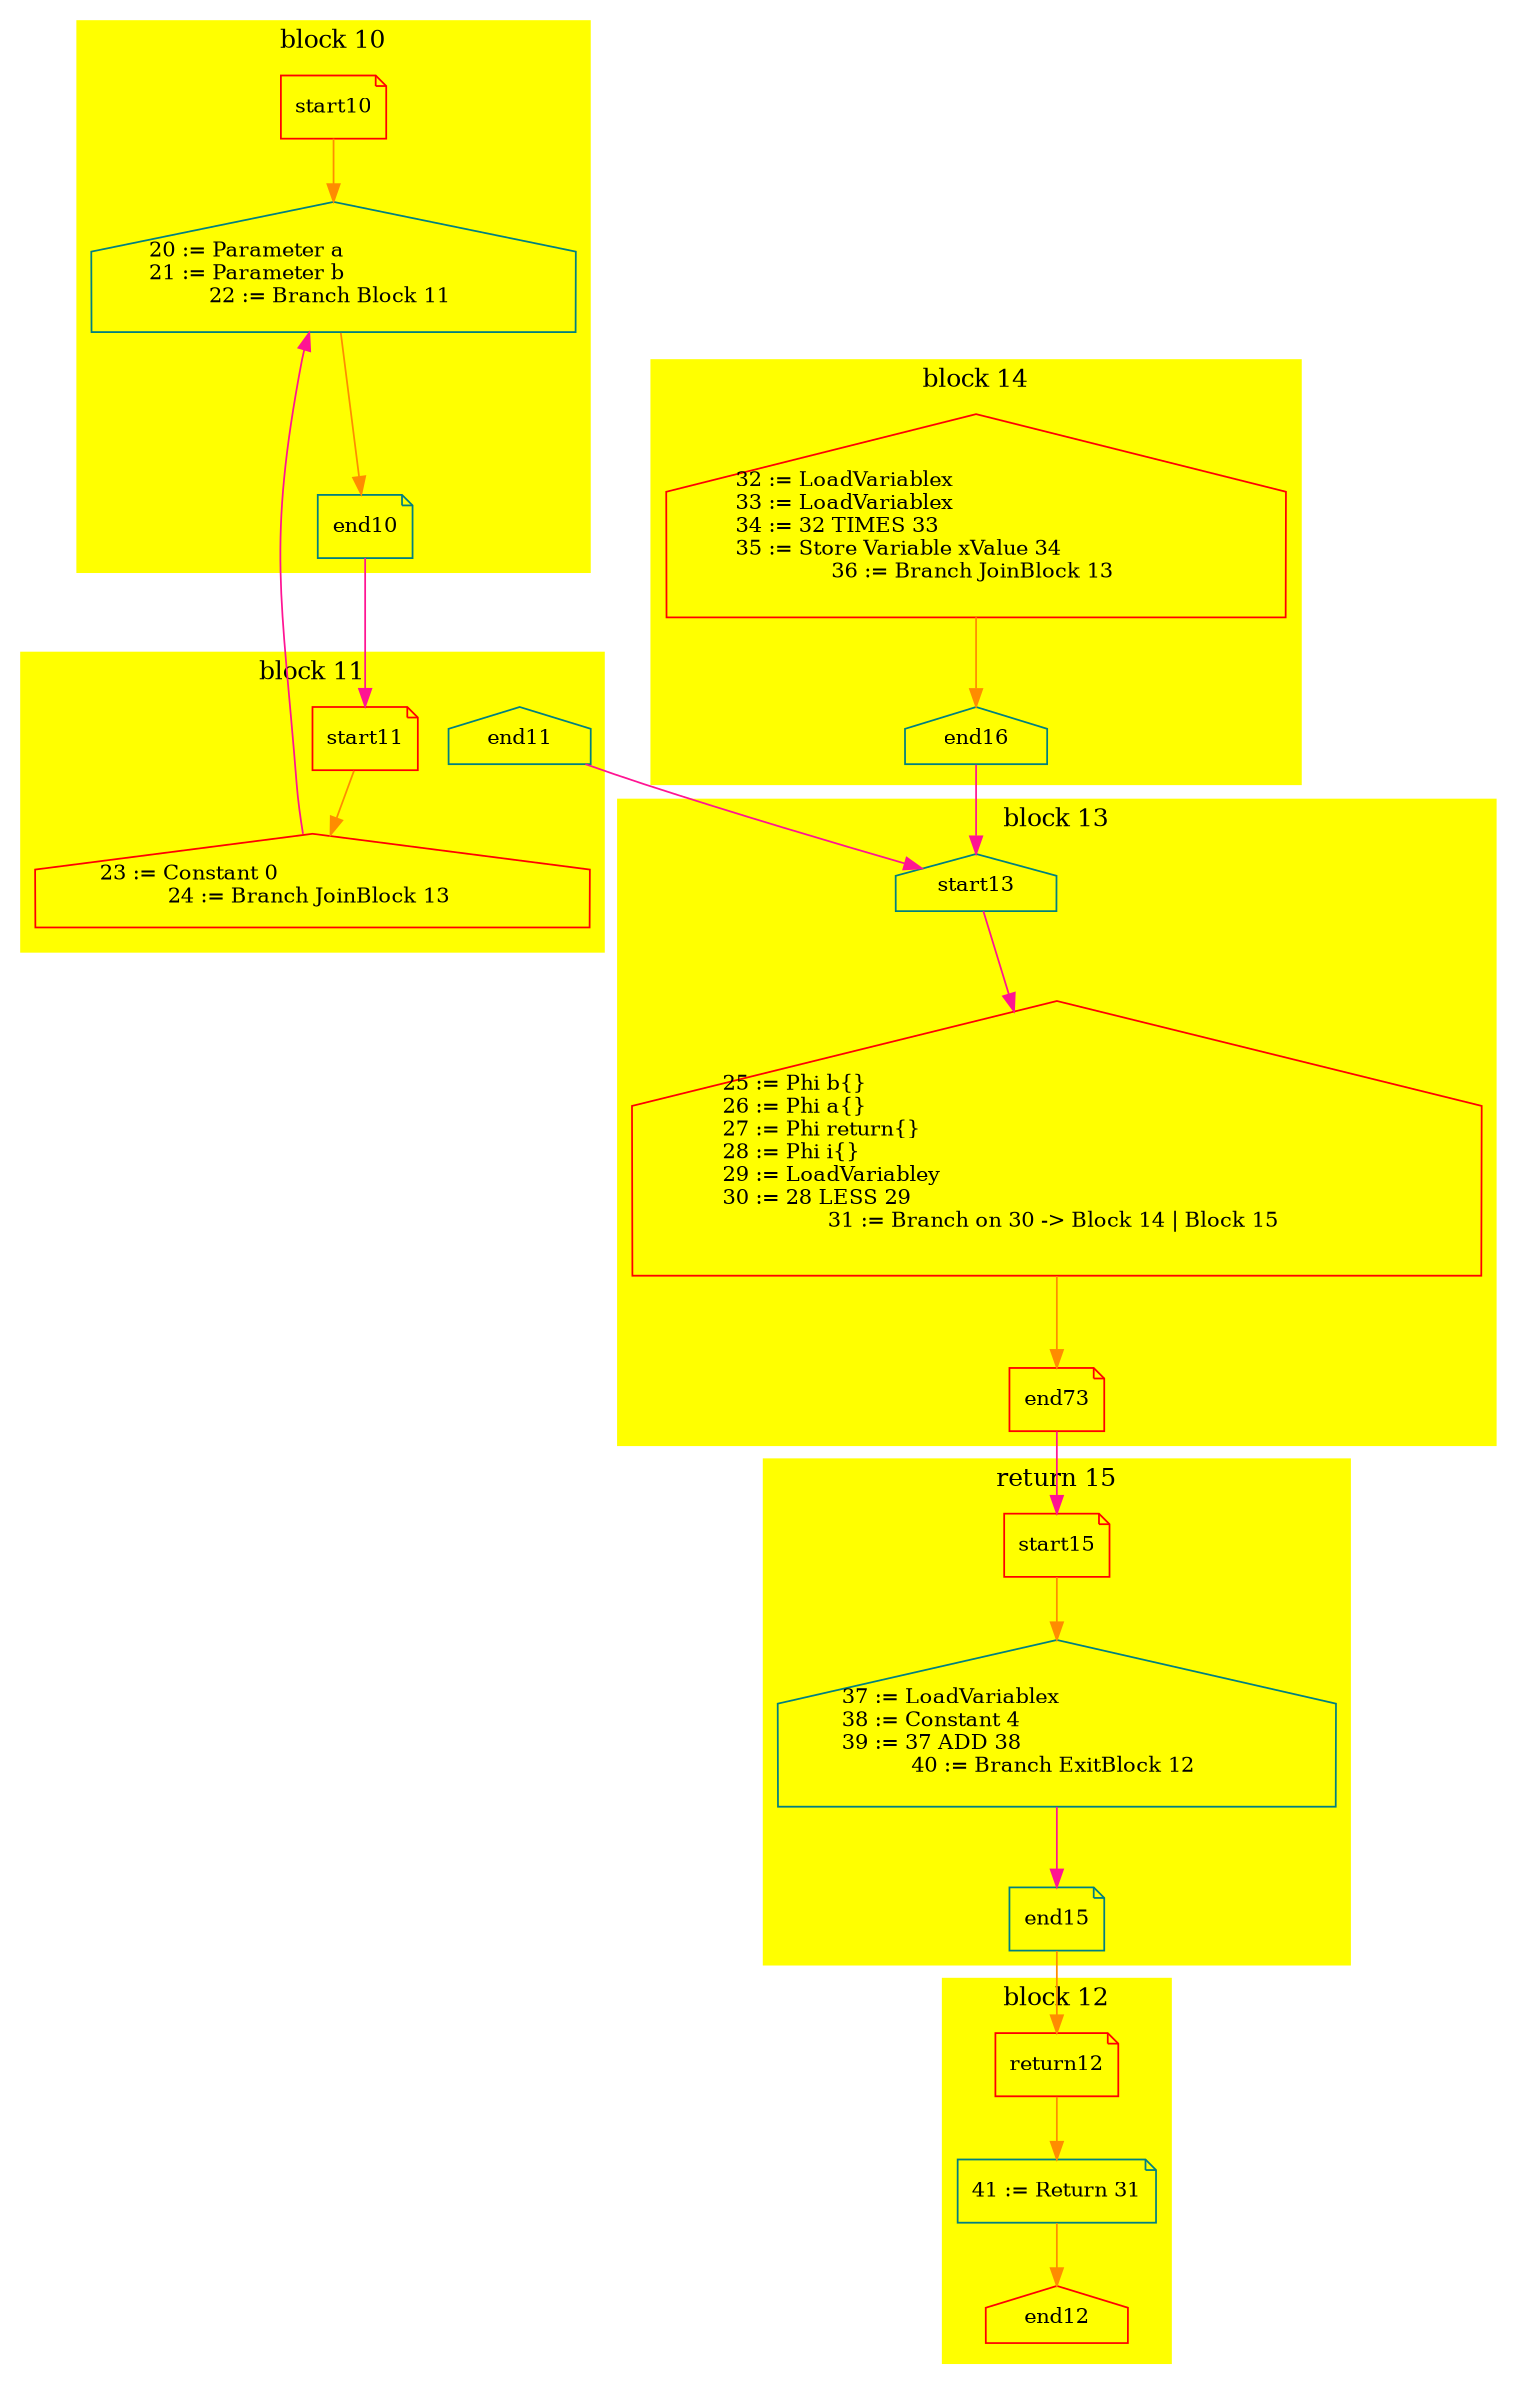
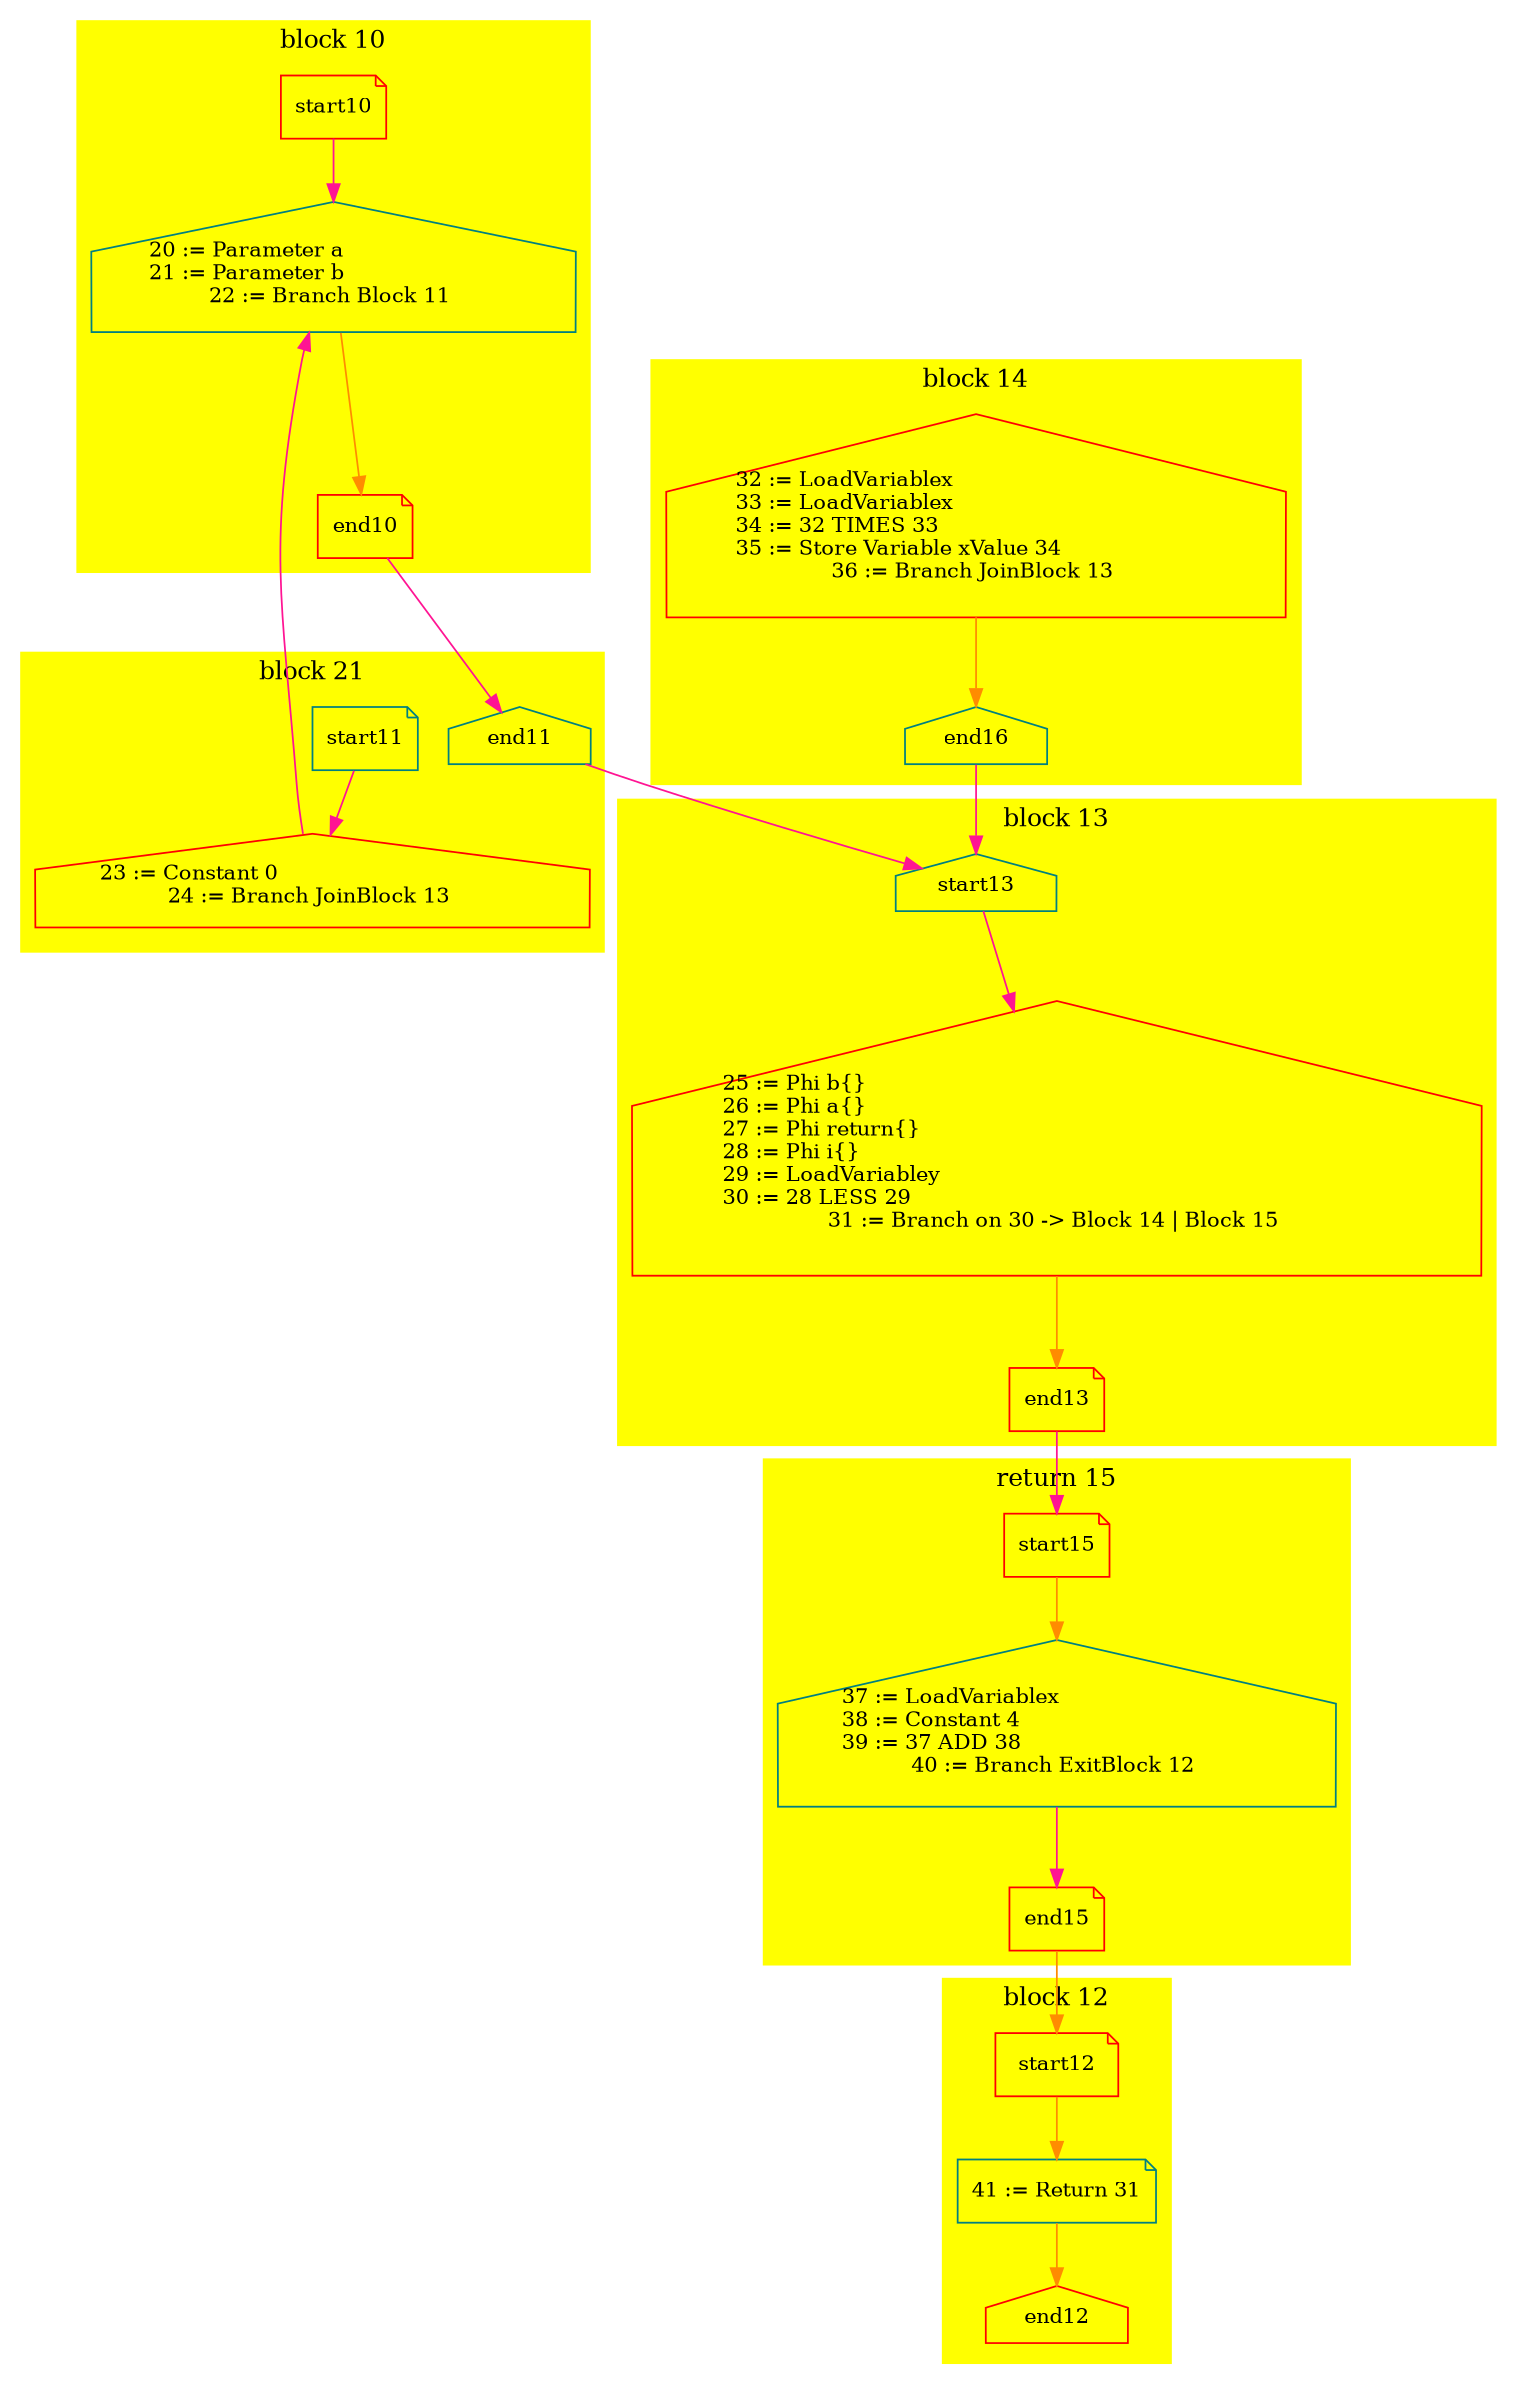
edge "start10" -> "20 := Parameter a 21 := Parameter b 22 := Branch Block 11": color darkorange -> deeppink
node "end10": color teal -> red
edge "end10" -> "start11": now "end10" -> "end11"
cluster "block 11": label "block 11" -> "block 21"
node "start11": color red -> teal
edge "start11" -> "23 := Constant 0 24 := Branch JoinBlock 13": color darkorange -> deeppink
node "end73": label "end73" -> "end13"
node "end15": color teal -> red
node "return12": label "return12" -> "start12"
